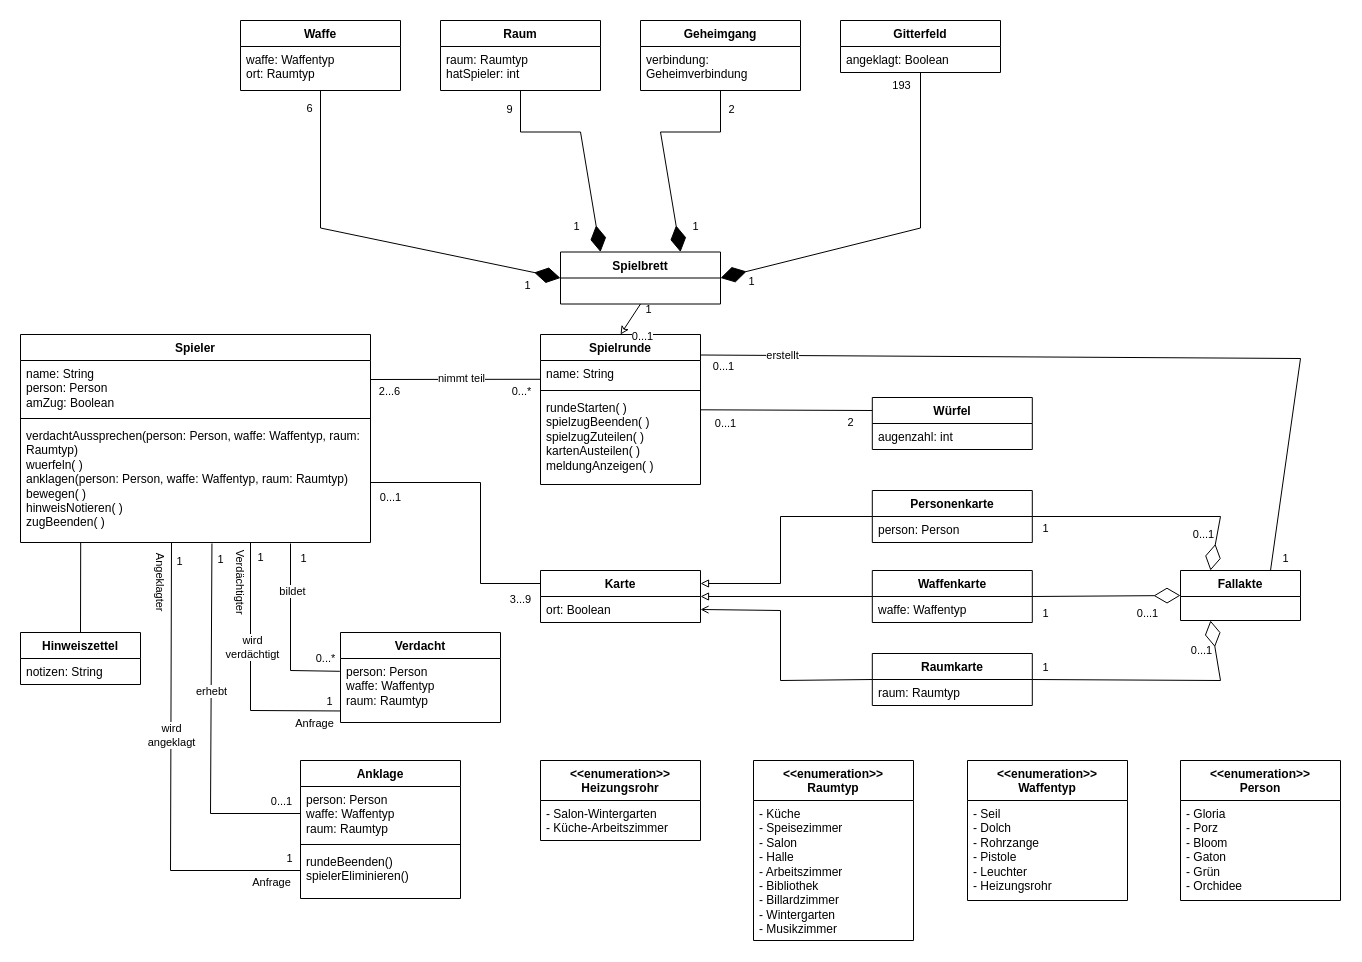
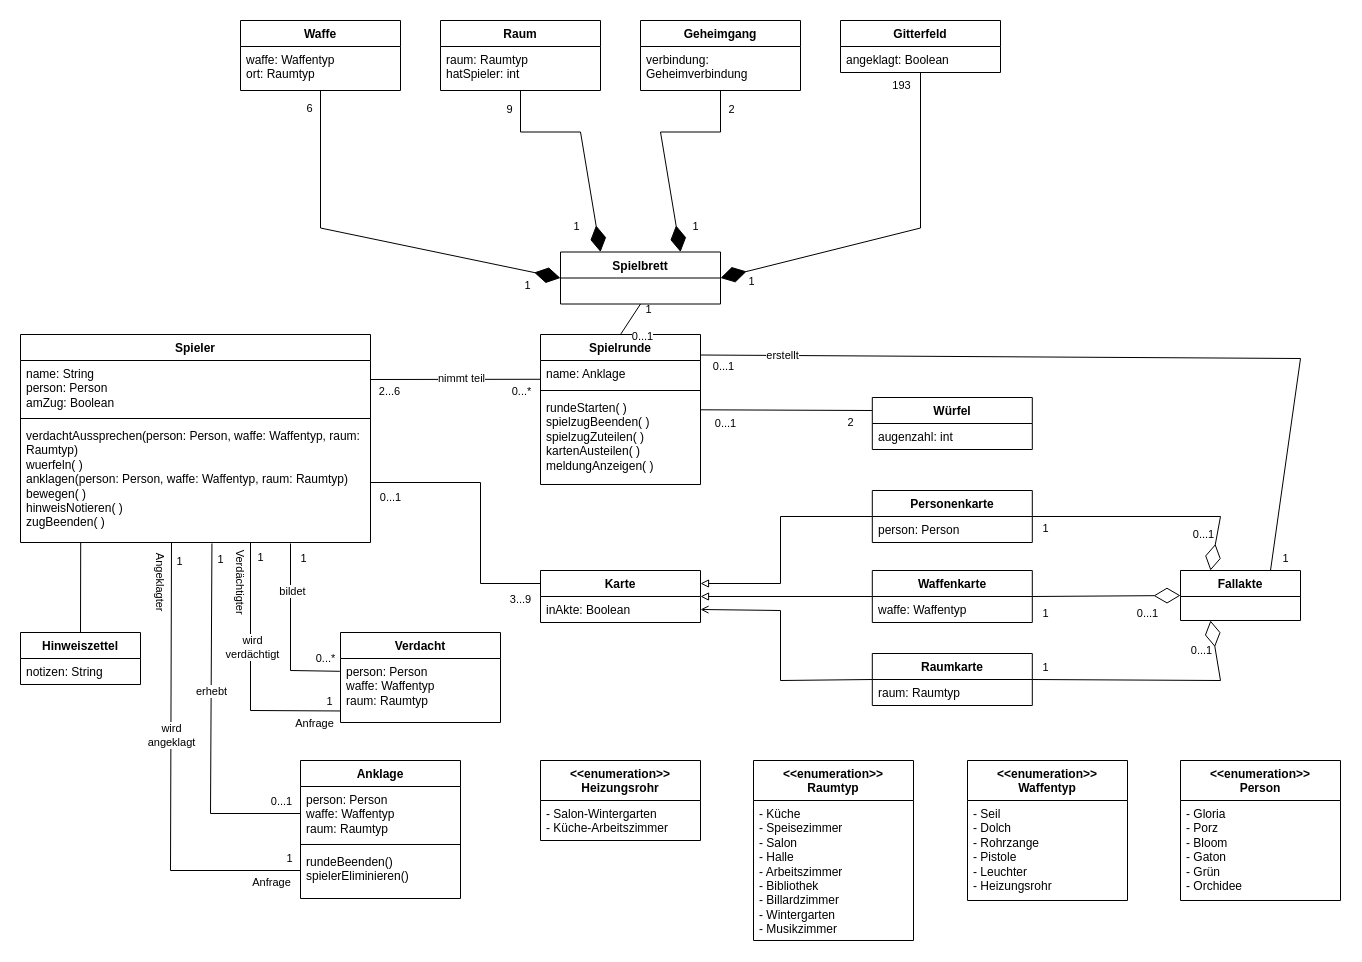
edge "Spielbrett" -> "Spielrunde": arrowhead classic -> none
node "name: String": label "name: String" -> "name: Anklage"
node "ort: Boolean": label "ort: Boolean" -> "inAkte: Boolean"
